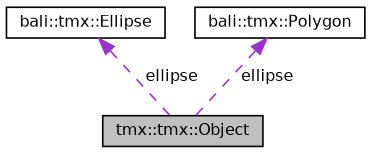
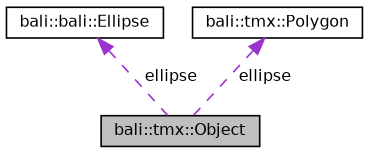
node "bali::tmx::Ellipse": label "bali::tmx::Ellipse" -> "bali::bali::Ellipse"
node "tmx::tmx::Object": label "tmx::tmx::Object" -> "bali::tmx::Object"
